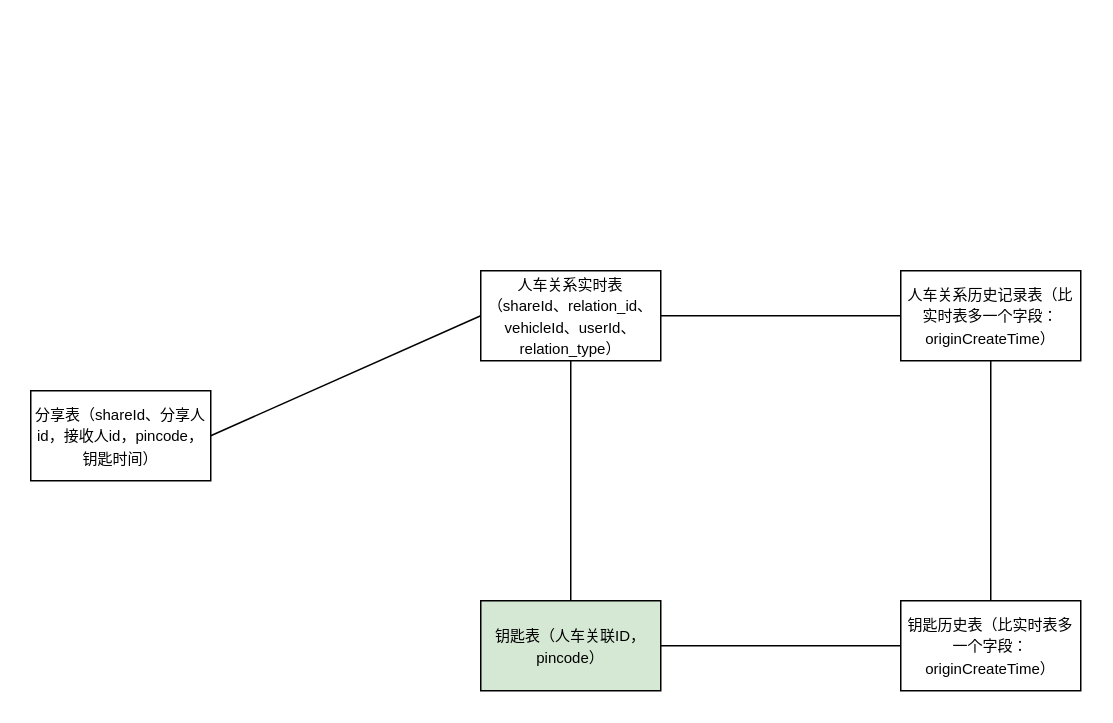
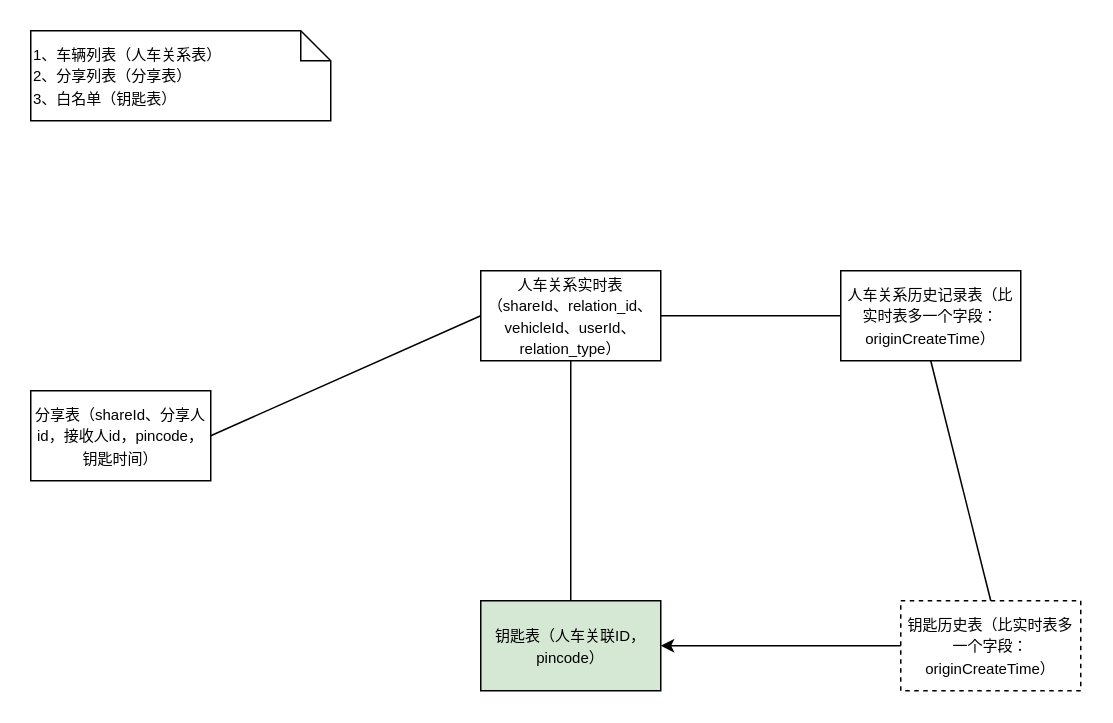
node "1、车辆列表（人车关系表） 2、分享列表（分享表） 3、白名单（钥匙表）": added
node "人车关系历史记录表（比实时表多一个字段：originCreateTime）": moved (991, 316) -> (931, 316)
edge "钥匙表（人车关联ID，pincode）" -- "钥匙历史表（比实时表多一个字段：originCreateTime）": arrowhead none -> classic
node "钥匙历史表（比实时表多一个字段：originCreateTime）": style solid -> dashed
